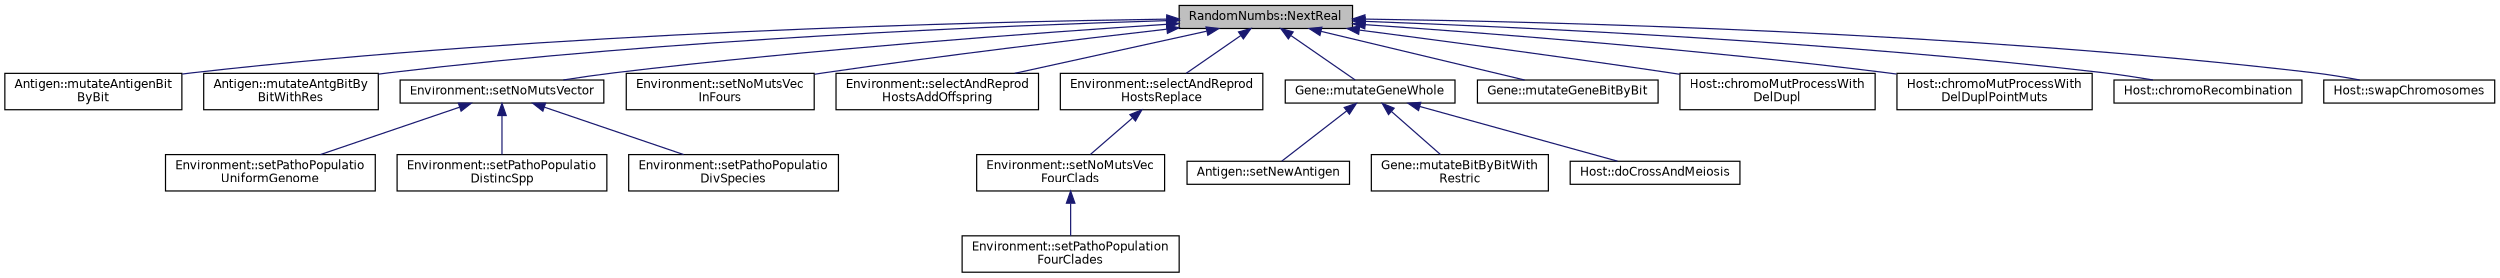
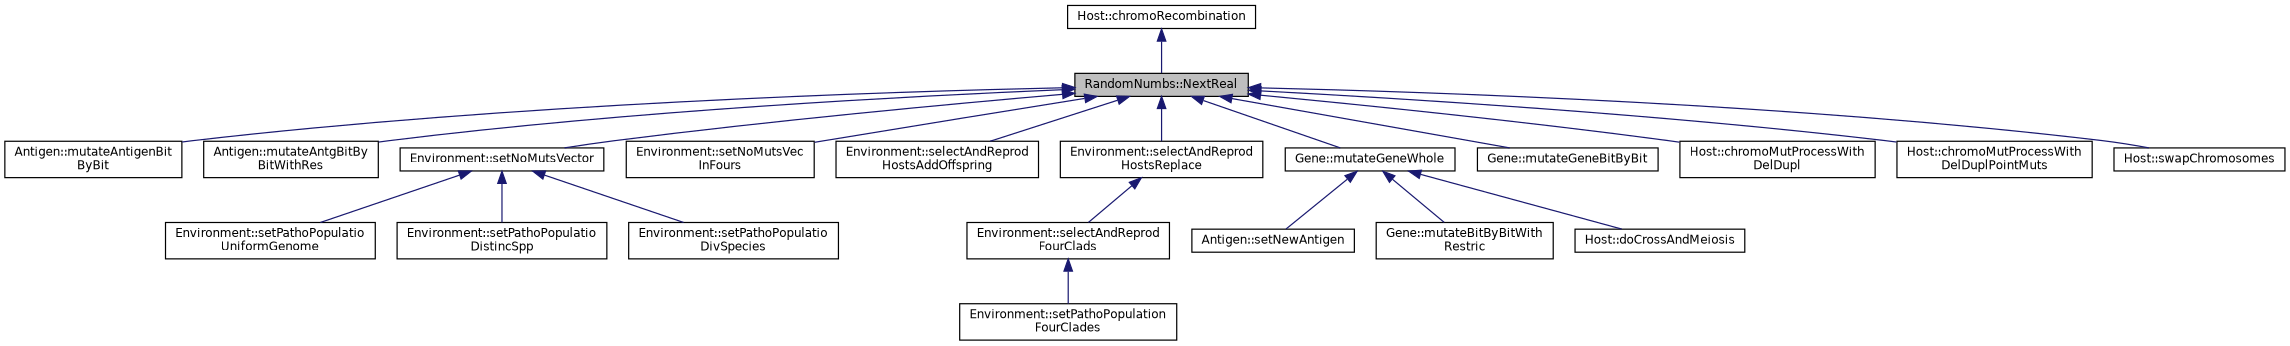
edge "Host::chromoRecombination" -> "RandomNumbs::NextReal": reversed
node "Environment::setNoMutsVec FourClads": label "Environment::setNoMutsVec FourClads" -> "Environment::selectAndReprod FourClads"
